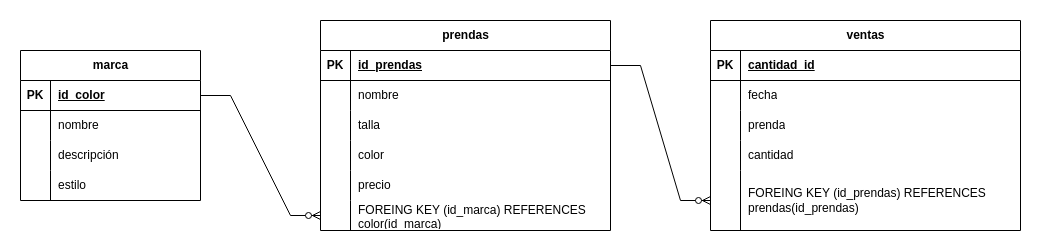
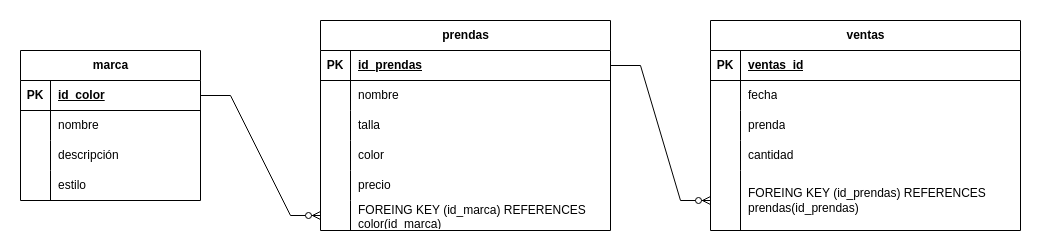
node "cantidad_id": label "cantidad_id" -> "ventas_id"
